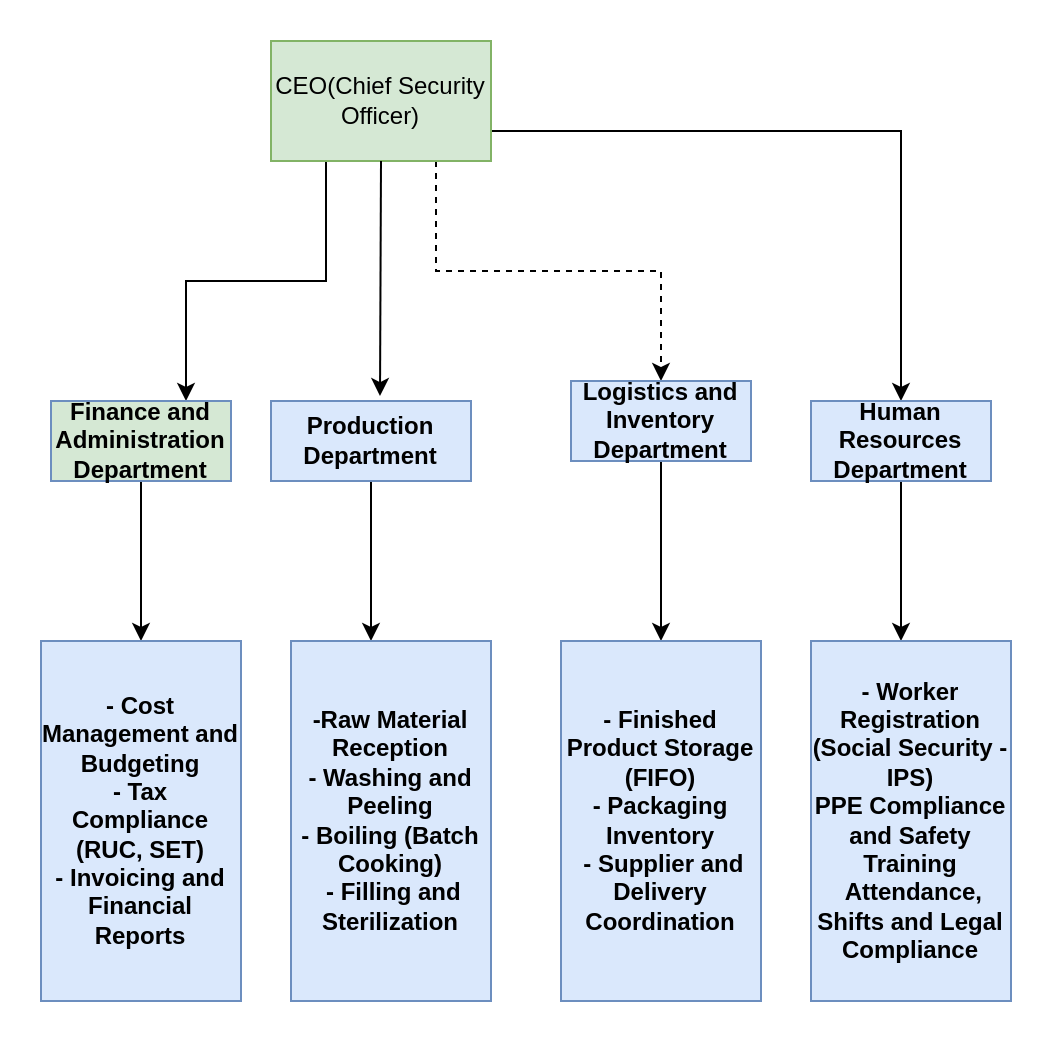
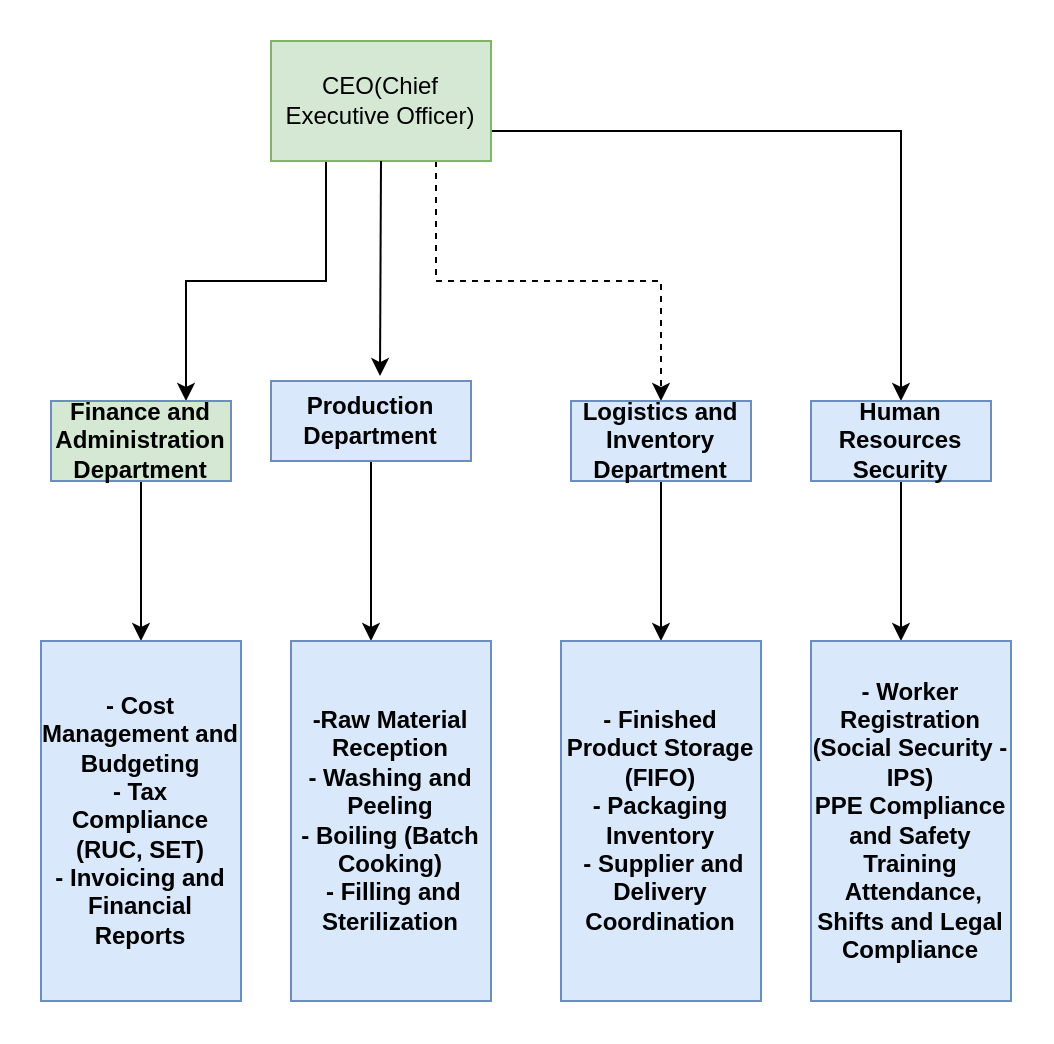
node "CEO(Chief Security Officer)": label "CEO(Chief Security Officer)" -> "CEO(Chief Executive Officer)"
node "Logistics and Inventory Department": moved (661, 421) -> (661, 441)
node "Production Department": moved (371, 441) -> (371, 421)
node "Human Resources Department": label "Human Resources Department" -> "Human Resources Security"
